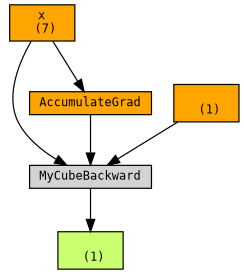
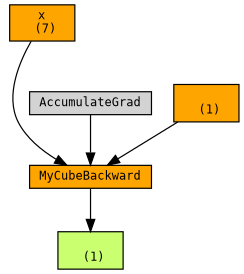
edge "x (7)" -> "AccumulateGrad": removed
node "AccumulateGrad": fillcolor orange -> lightgrey
node "MyCubeBackward": fillcolor lightgrey -> orange
